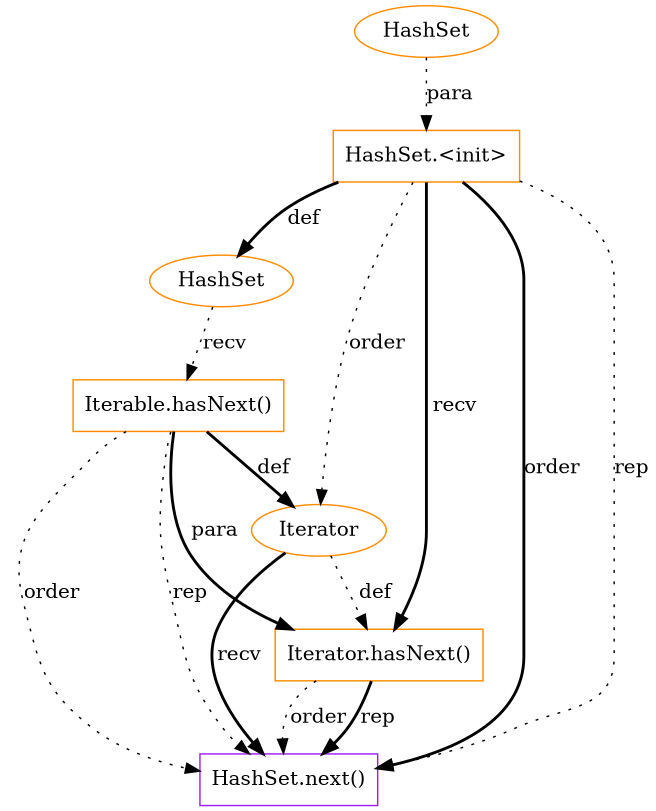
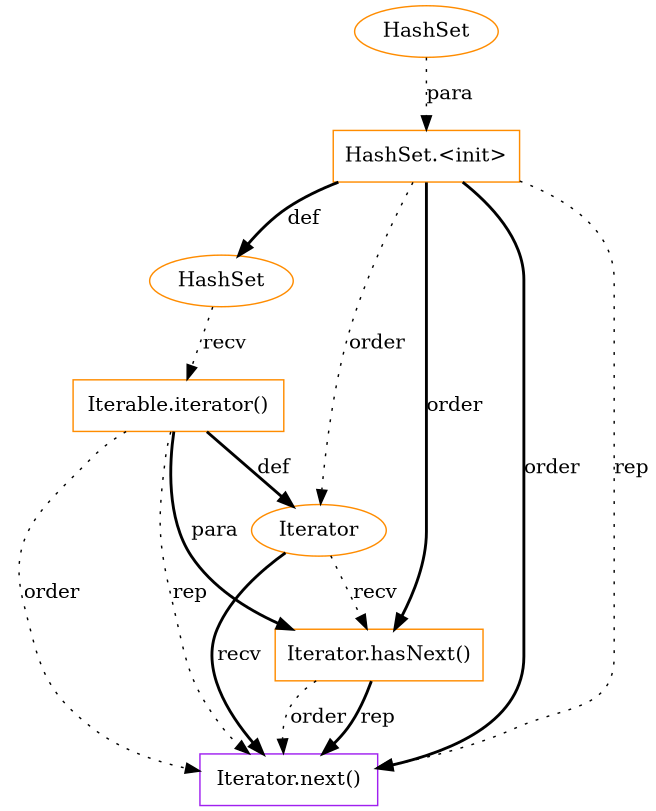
node "Iterable.hasNext()": label "Iterable.hasNext()" -> "Iterable.iterator()"
edge "HashSet.<init>" -> "Iterator.hasNext()": label "recv" -> "order"
edge "Iterator" -> "Iterator.hasNext()": label "def" -> "recv"
node "HashSet.next()": label "HashSet.next()" -> "Iterator.next()"
